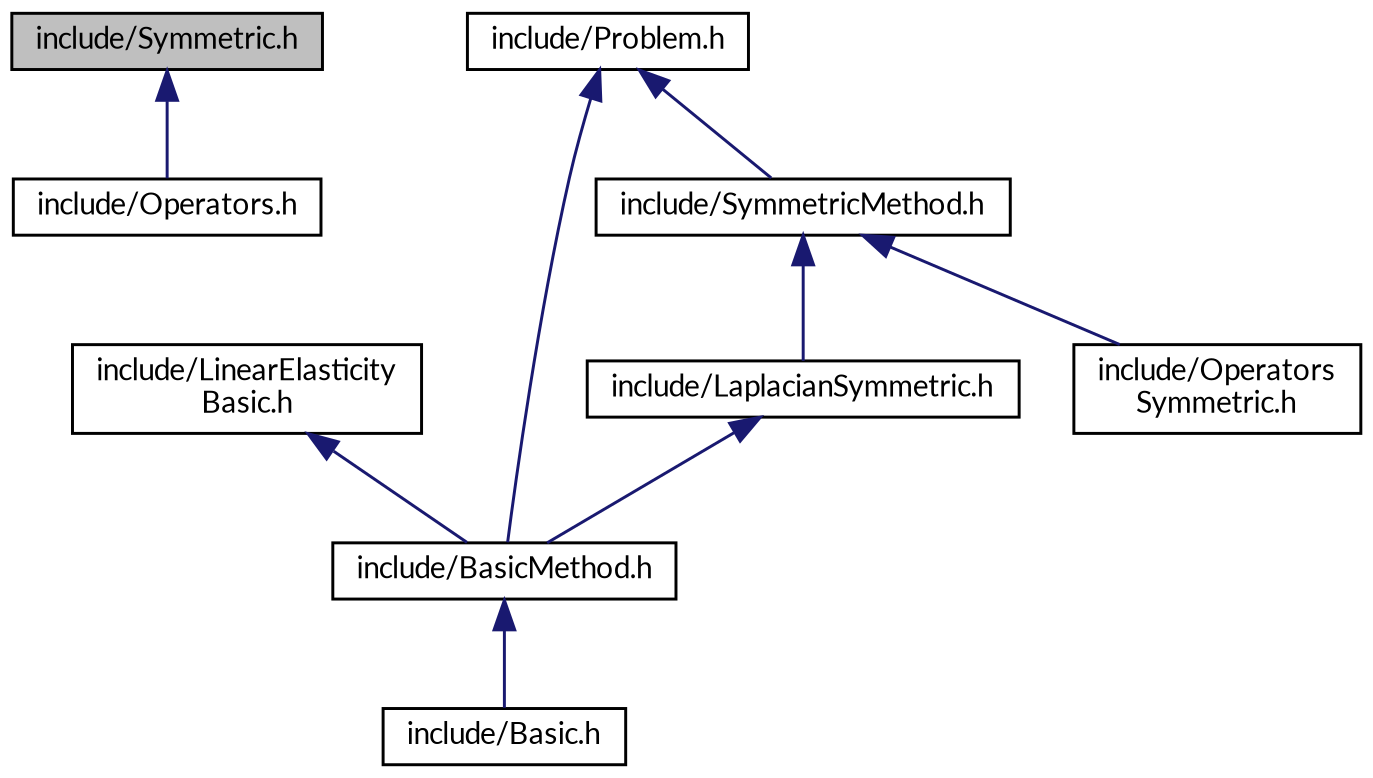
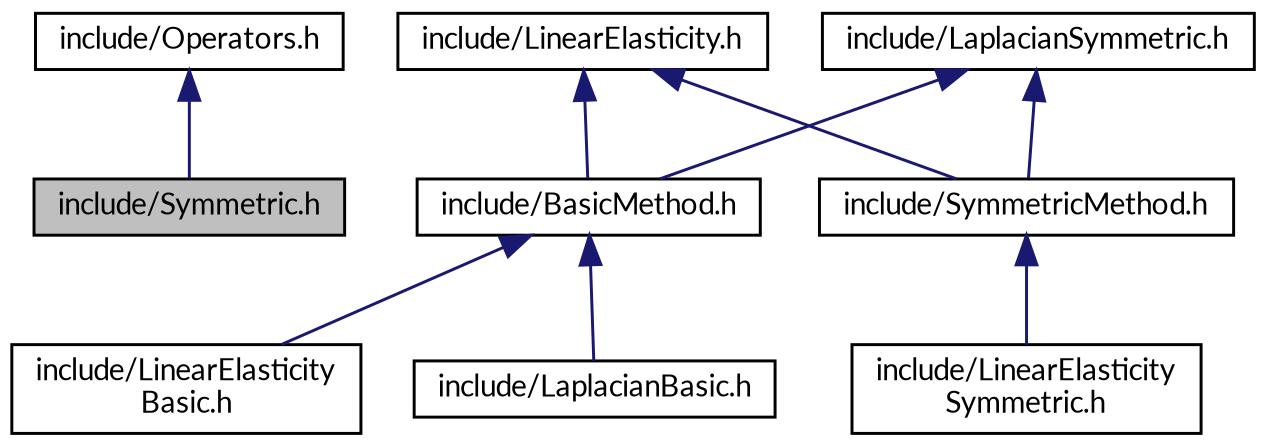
node "include/Problem.h": label "include/Problem.h" -> "include/LinearElasticity.h"
edge "include/Operators.h" -> "include/Symmetric.h": reversed
edge "include/LaplacianSymmetric.h" -> "include/SymmetricMethod.h": reversed
node "include/Operators Symmetric.h": label "include/Operators Symmetric.h" -> "include/LinearElasticity Symmetric.h"
edge "include/BasicMethod.h" -> "include/LinearElasticity Basic.h": reversed
node "include/Basic.h": label "include/Basic.h" -> "include/LaplacianBasic.h"
